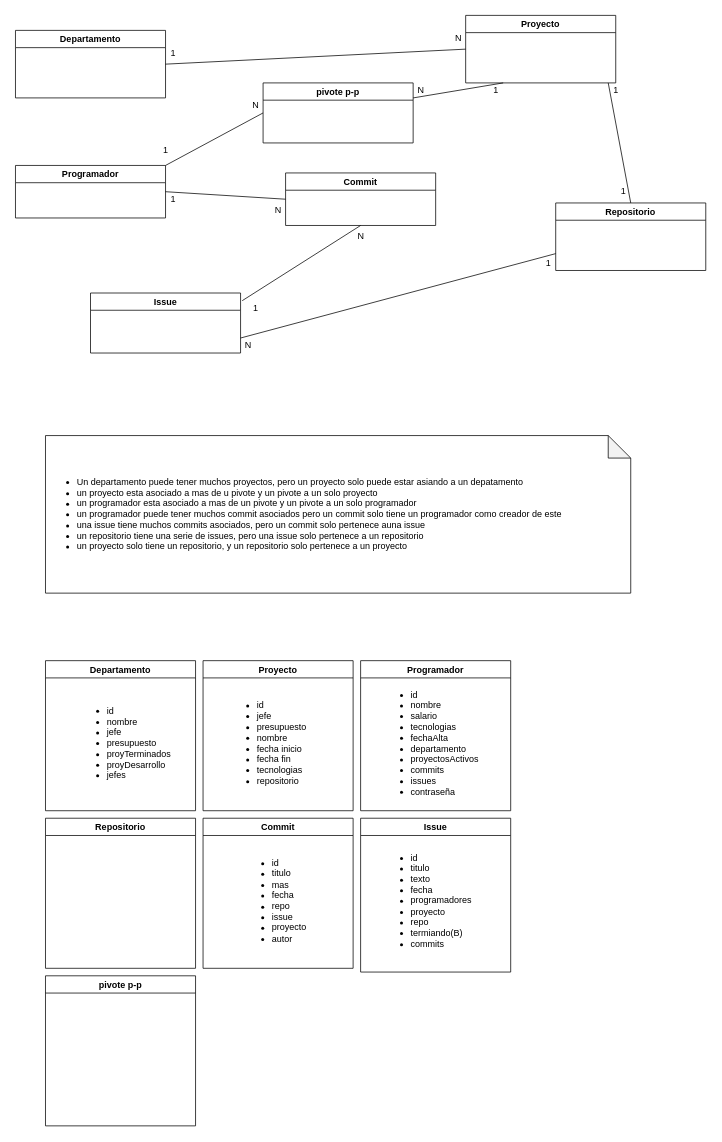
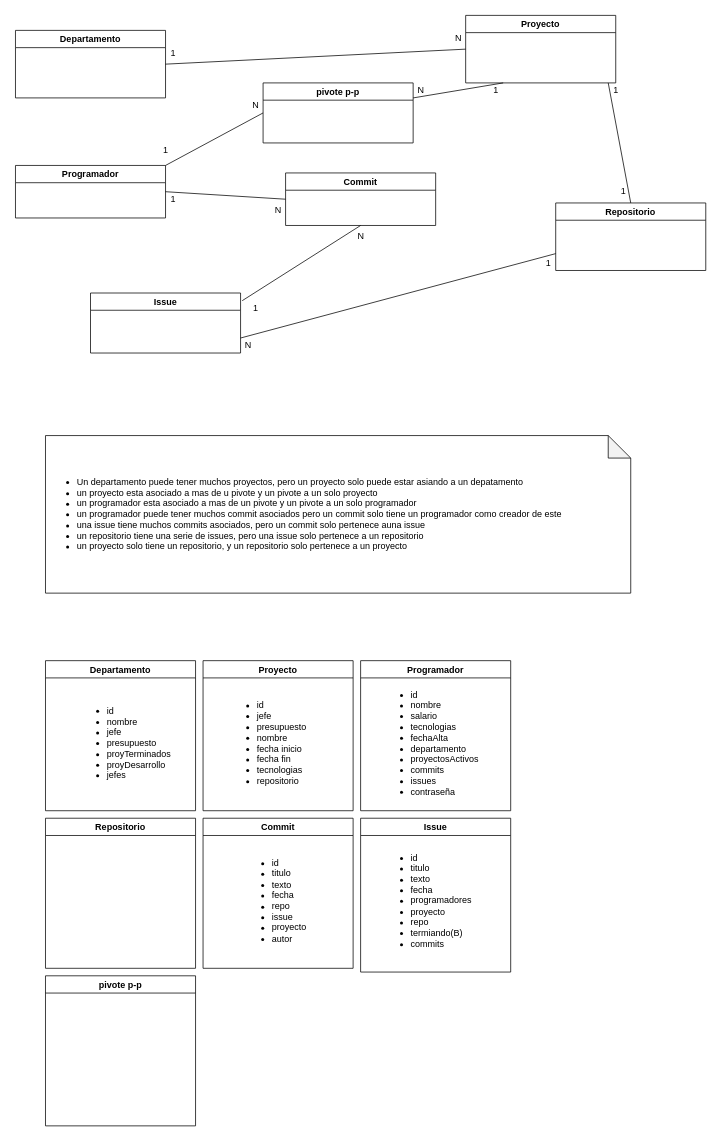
node "id titulo mas fecha repo issue proyecto autor": label "id titulo mas fecha repo issue proyecto autor" -> "id titulo texto fecha repo issue proyecto autor"
